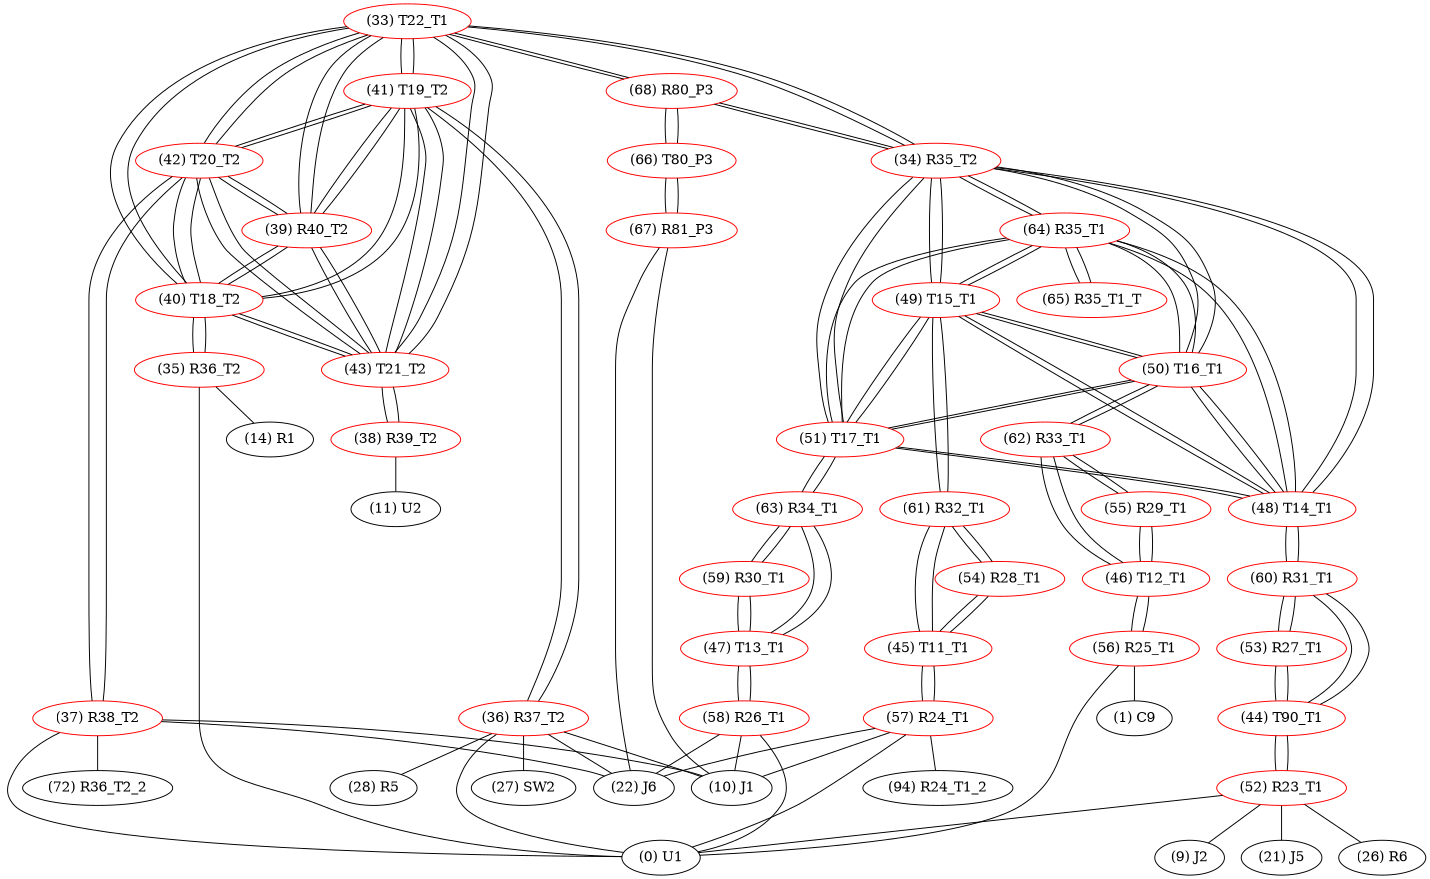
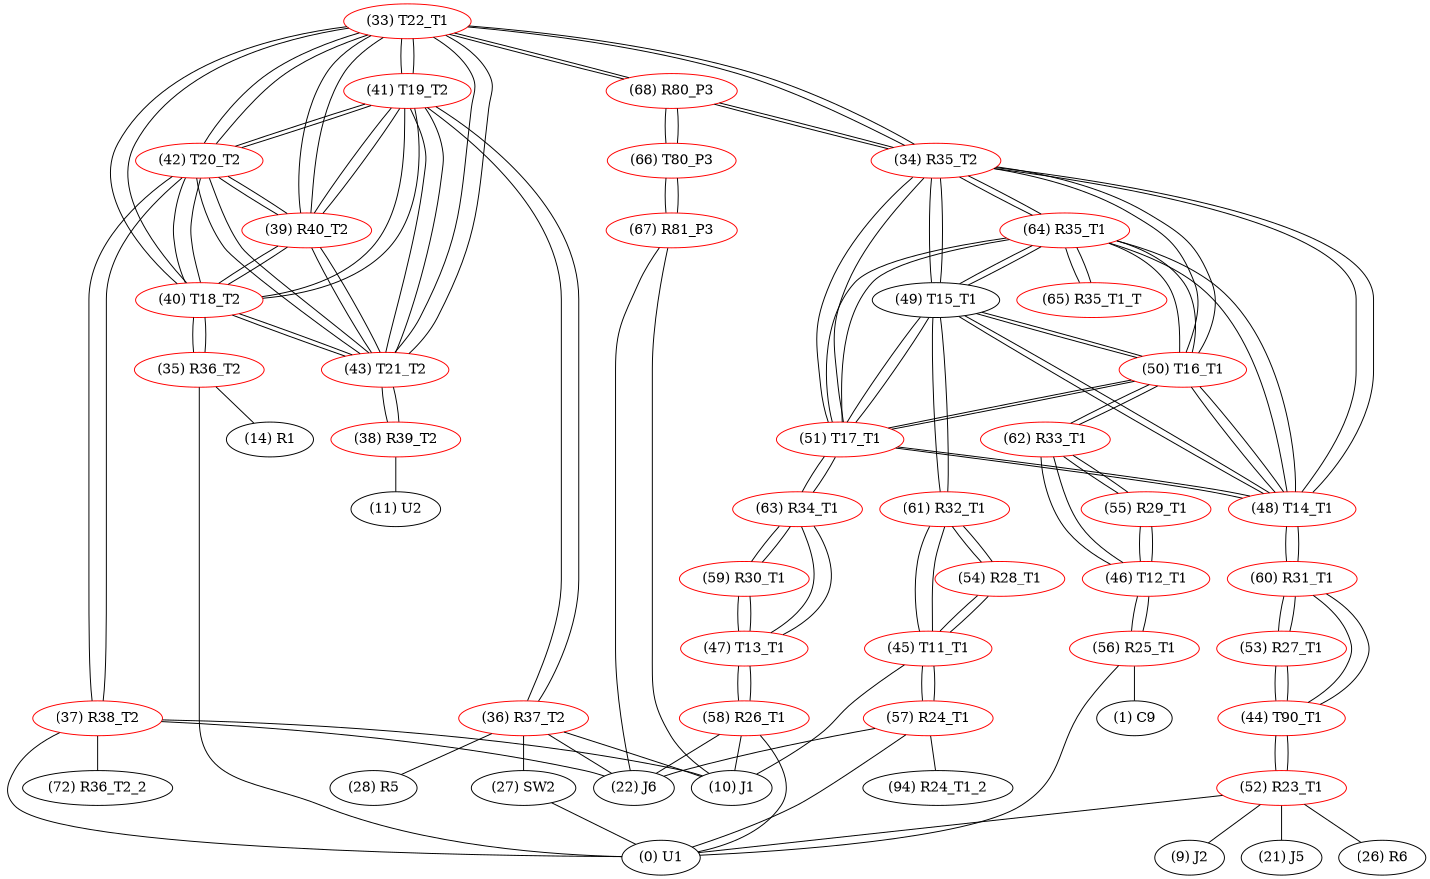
node "(49) T15_T1": color red -> black
edge "(57) R24_T1" -- "(10) J1": now "(45) T11_T1" -- "(10) J1"
edge "(36) R37_T2" -- "(0) U1": now "(27) SW2" -- "(0) U1"
